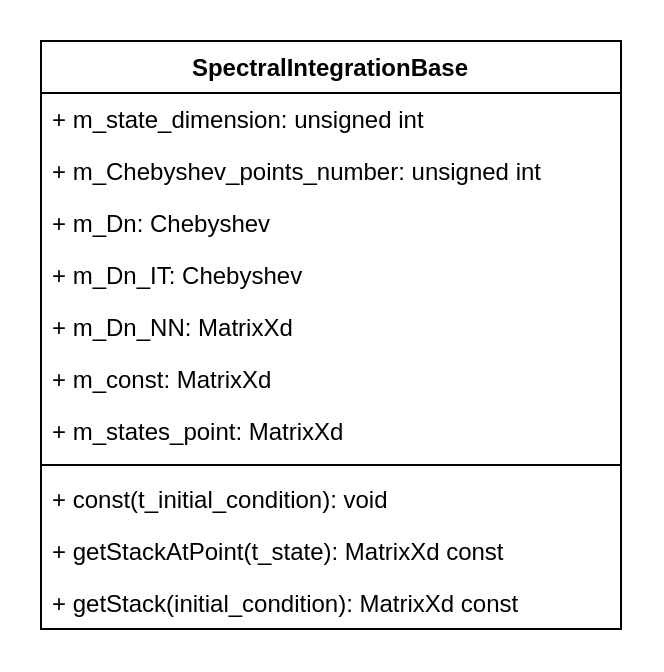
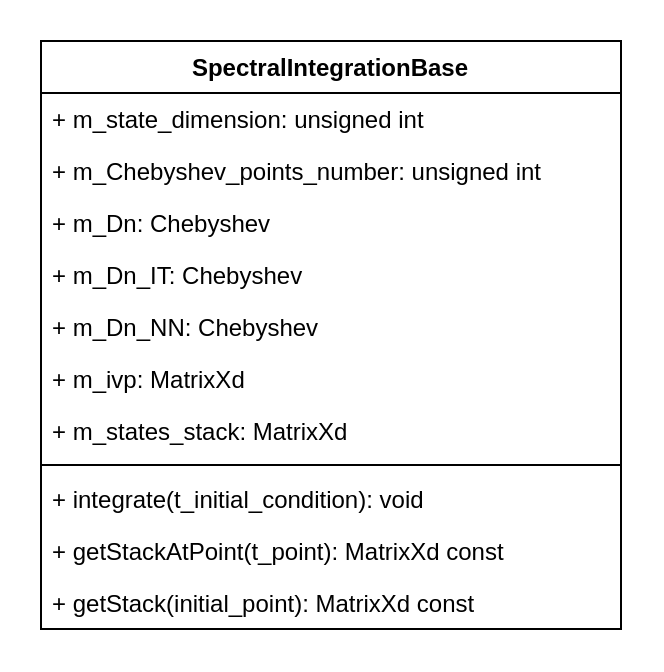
node "+ m_Dn_NN: MatrixXd": label "+ m_Dn_NN: MatrixXd" -> "+ m_Dn_NN: Chebyshev"
node "+ m_const: MatrixXd": label "+ m_const: MatrixXd" -> "+ m_ivp: MatrixXd"
node "+ m_states_point: MatrixXd": label "+ m_states_point: MatrixXd" -> "+ m_states_stack: MatrixXd"
node "+ const(t_initial_condition): void": label "+ const(t_initial_condition): void" -> "+ integrate(t_initial_condition): void"
node "+ getStackAtPoint(t_state): MatrixXd const": label "+ getStackAtPoint(t_state): MatrixXd const" -> "+ getStackAtPoint(t_point): MatrixXd const"
node "+ getStack(initial_condition): MatrixXd const": label "+ getStack(initial_condition): MatrixXd const" -> "+ getStack(initial_point): MatrixXd const"
